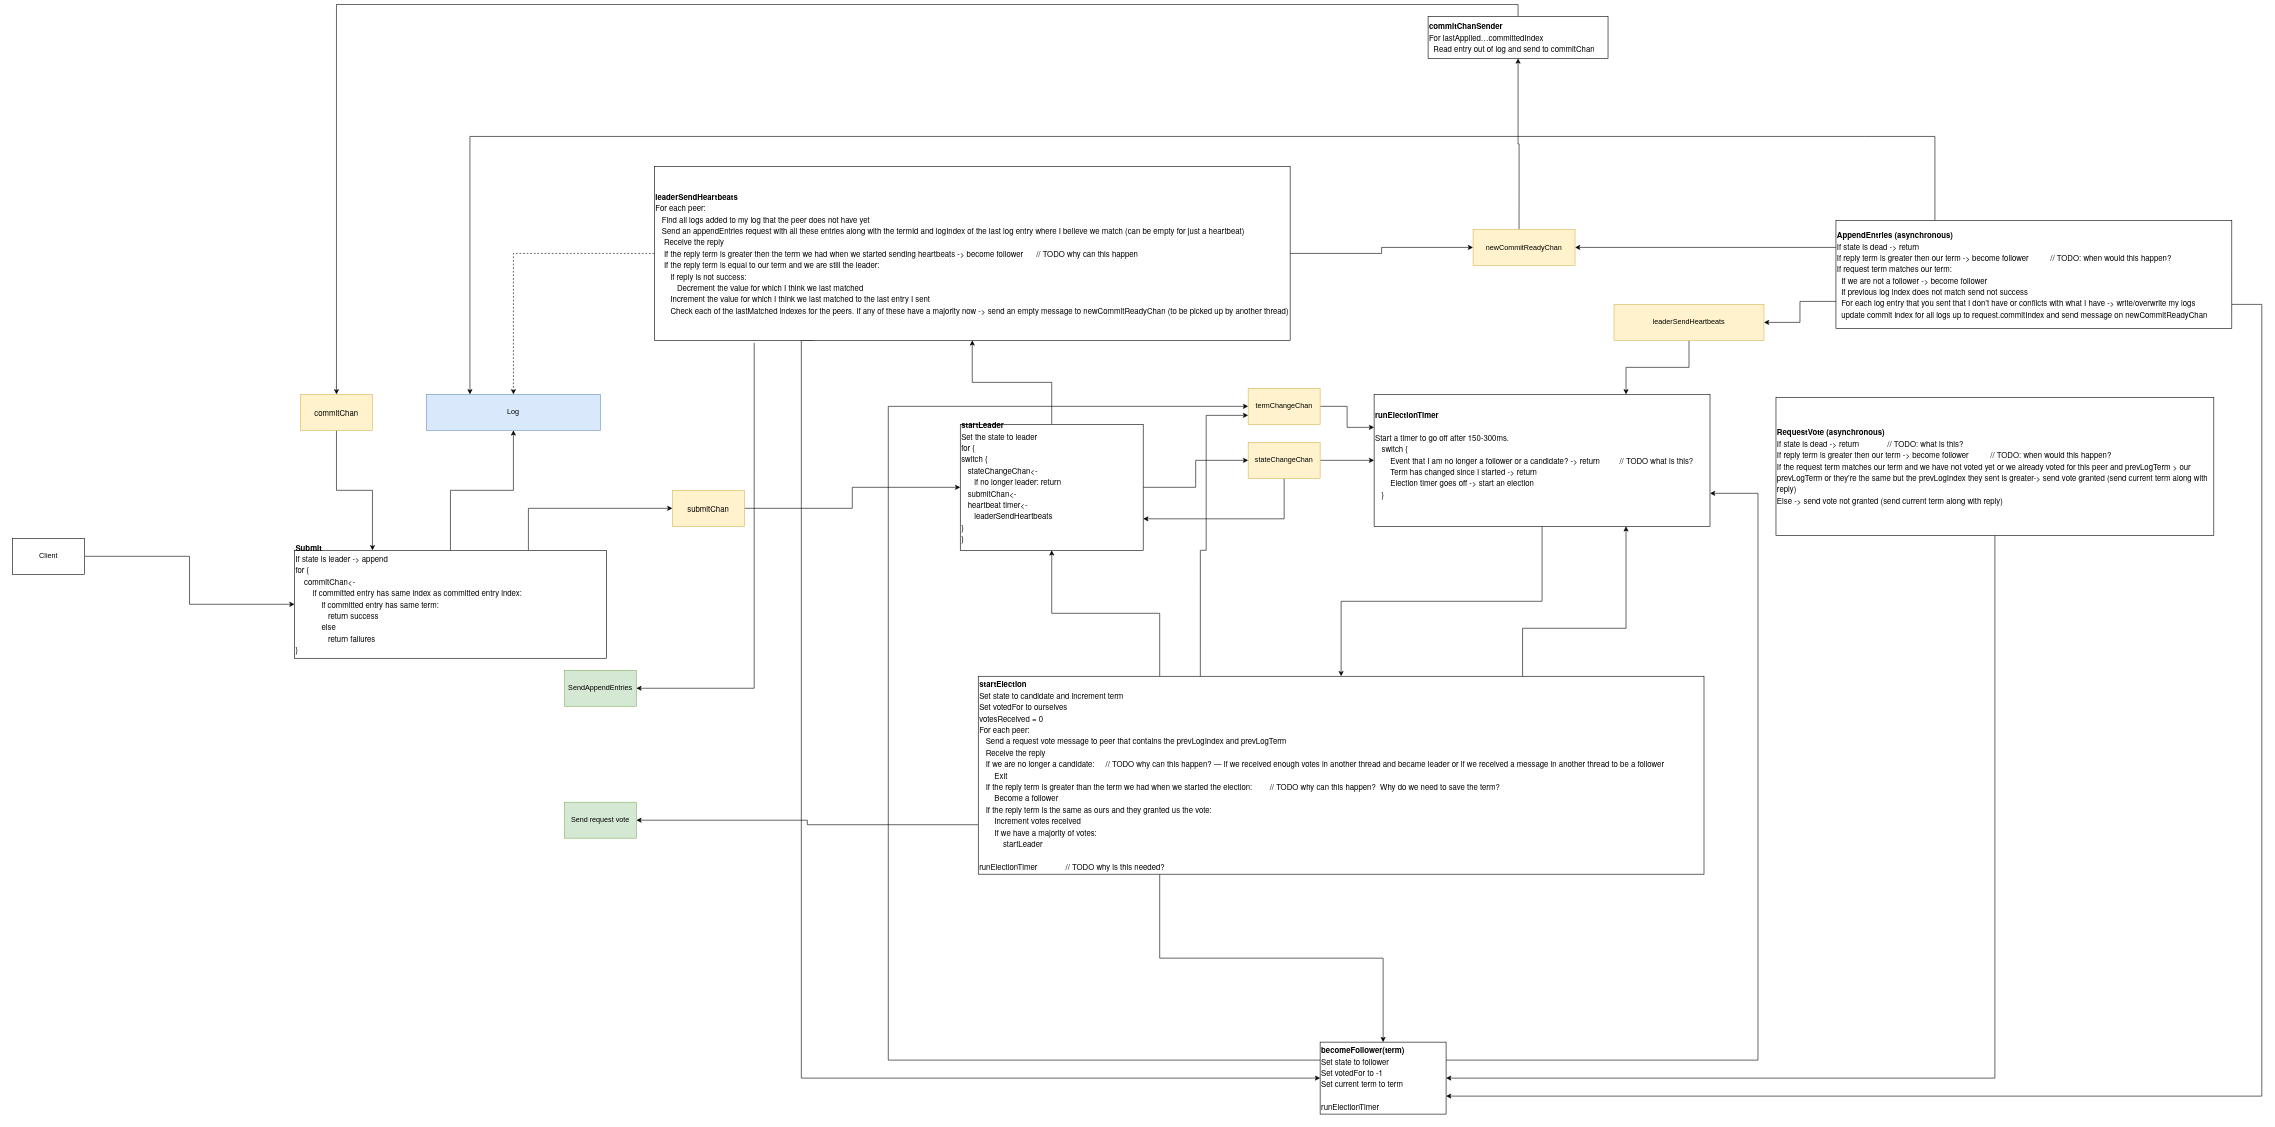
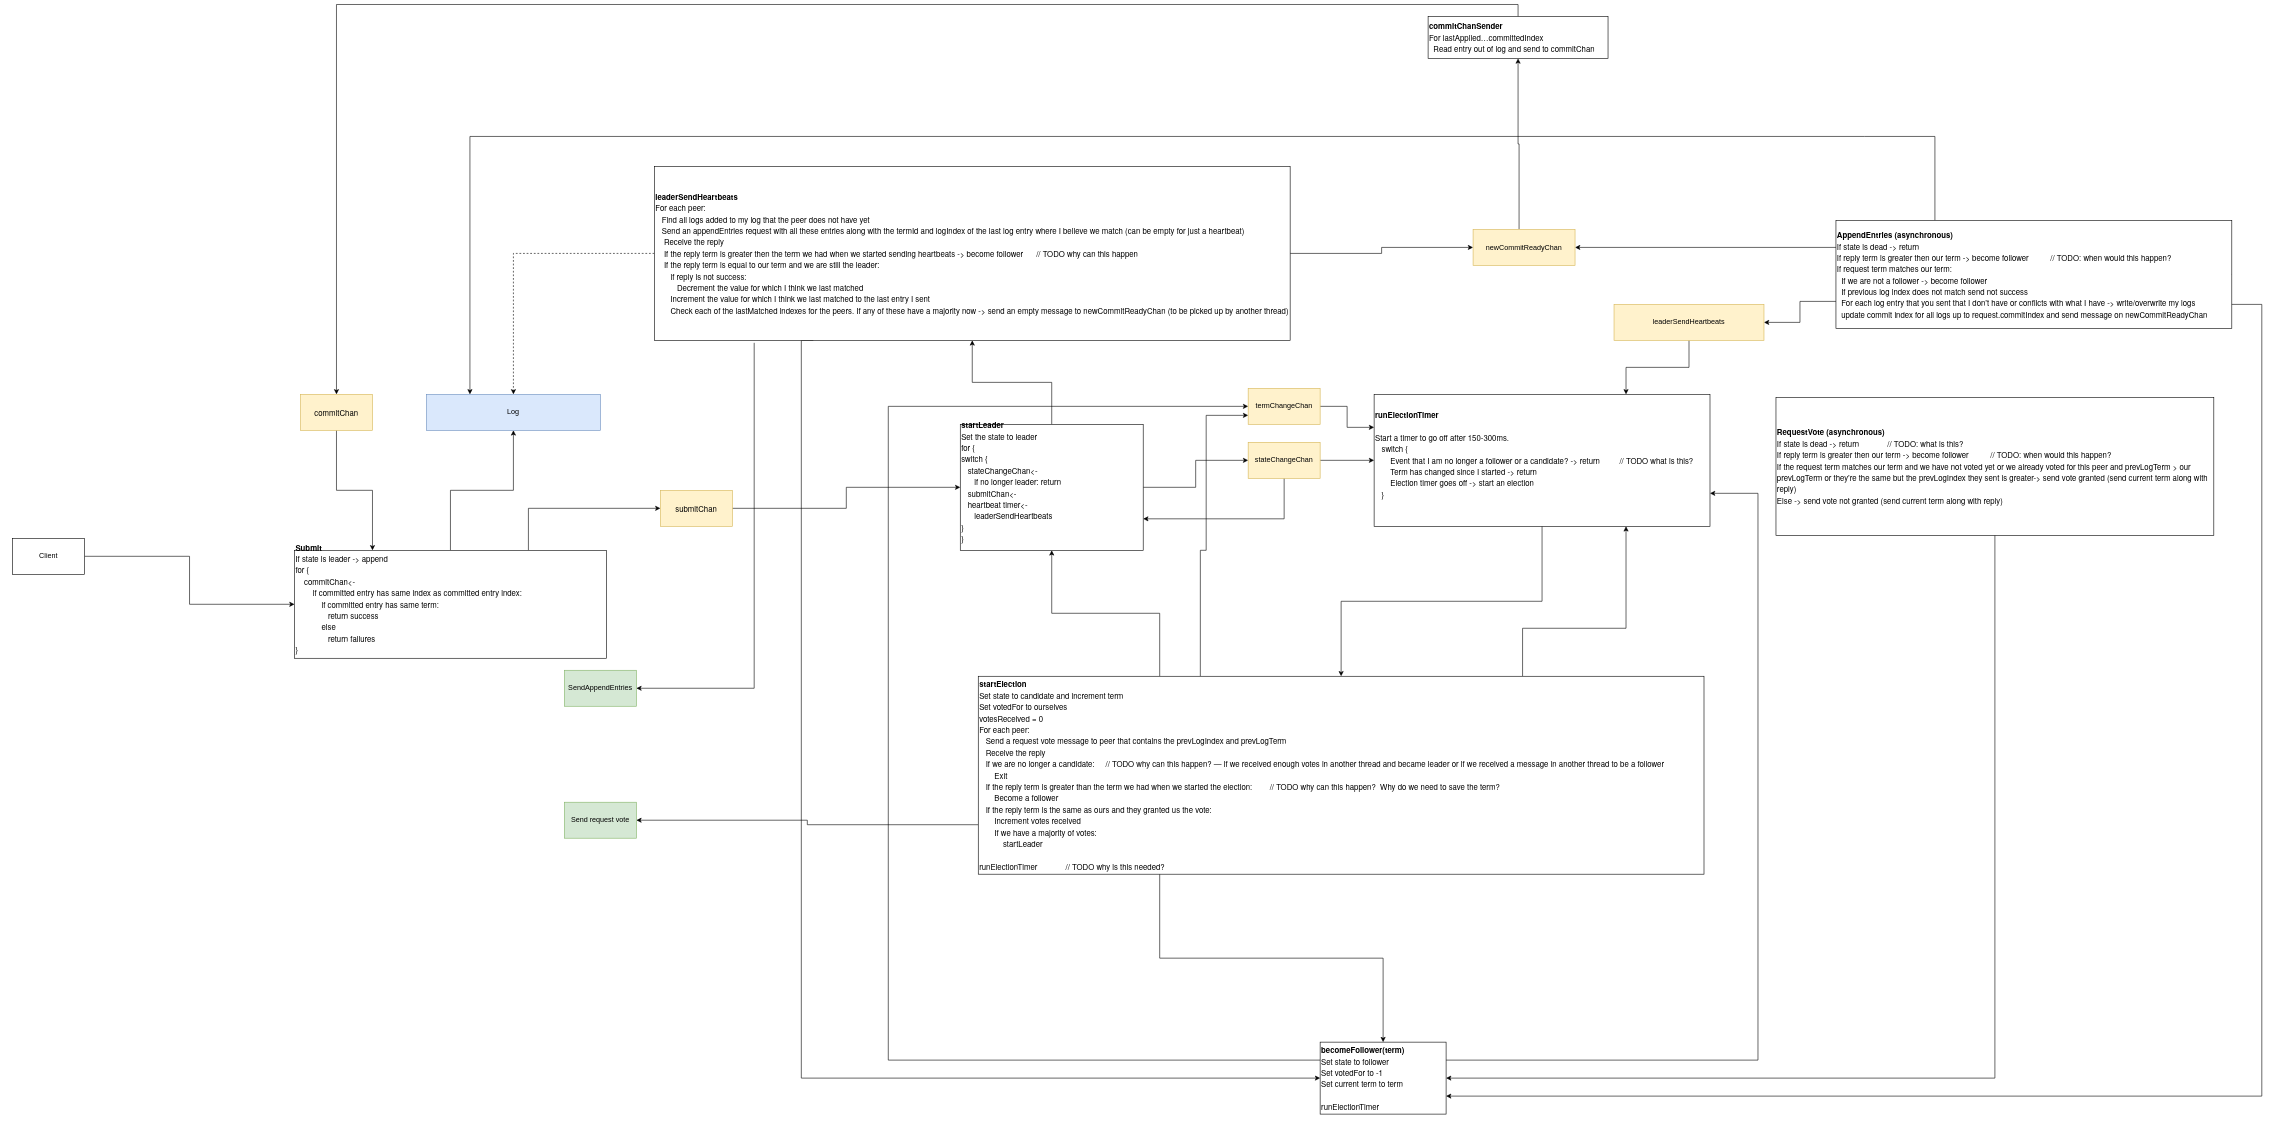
node "submitChan": moved (708, 509) -> (696, 509)
